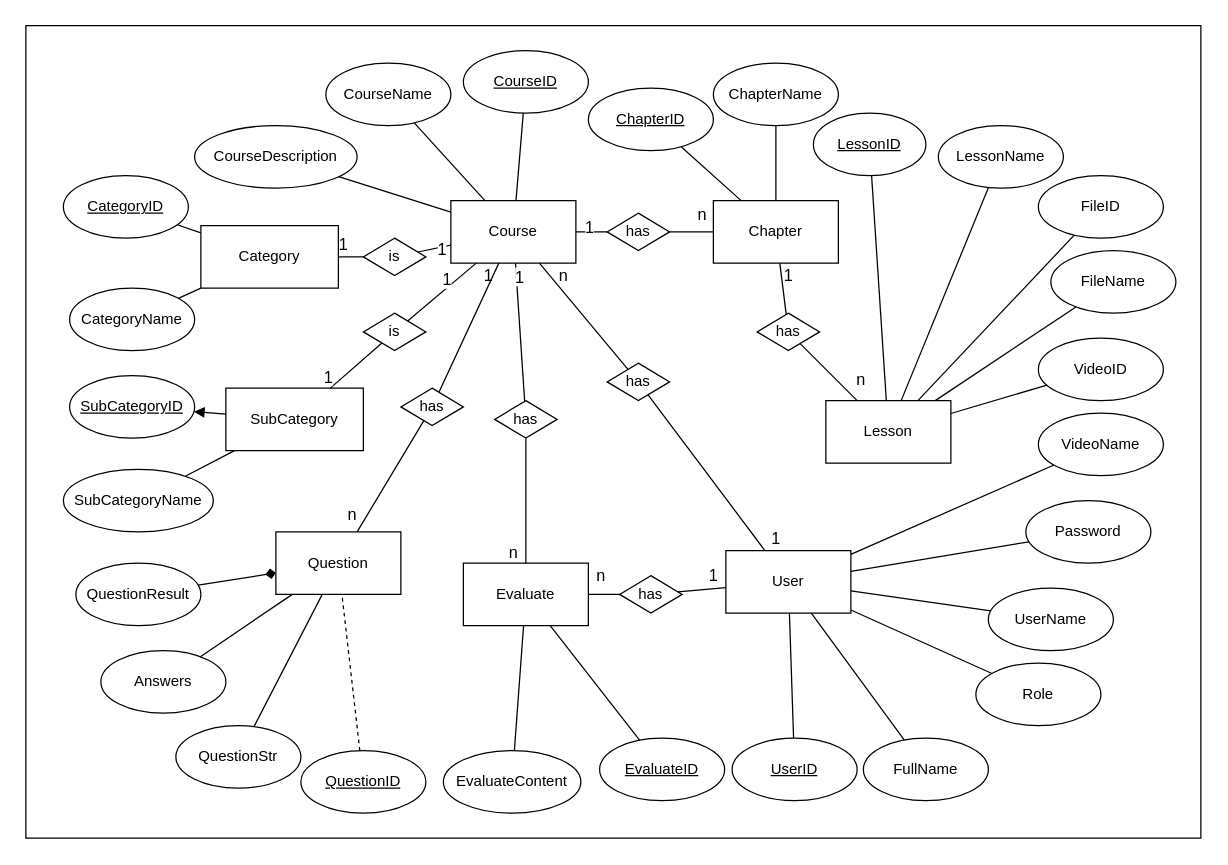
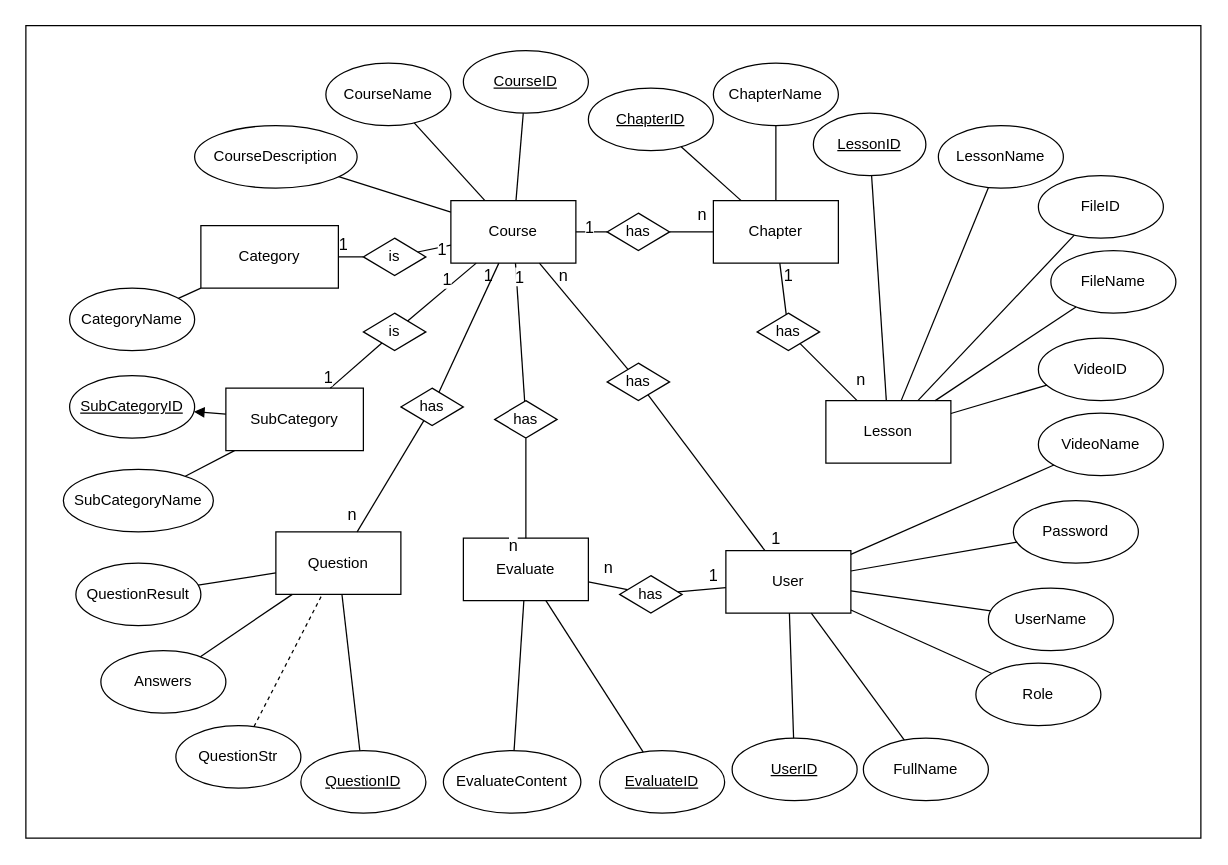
node "CategoryID": removed
edge "CategoryID" -- "Category": removed
node "Password": moved (1088, 532) -> (1076, 532)
edge "QuestionResult" -> "Question": arrowhead diamond -> none
node "Evaluate": moved (526, 594) -> (526, 569)
edge "Question" -- "QuestionStr": style solid -> dashed
edge "Question" -- "QuestionID": style dashed -> solid
node "EvaluateID": moved (662, 769) -> (662, 782)
